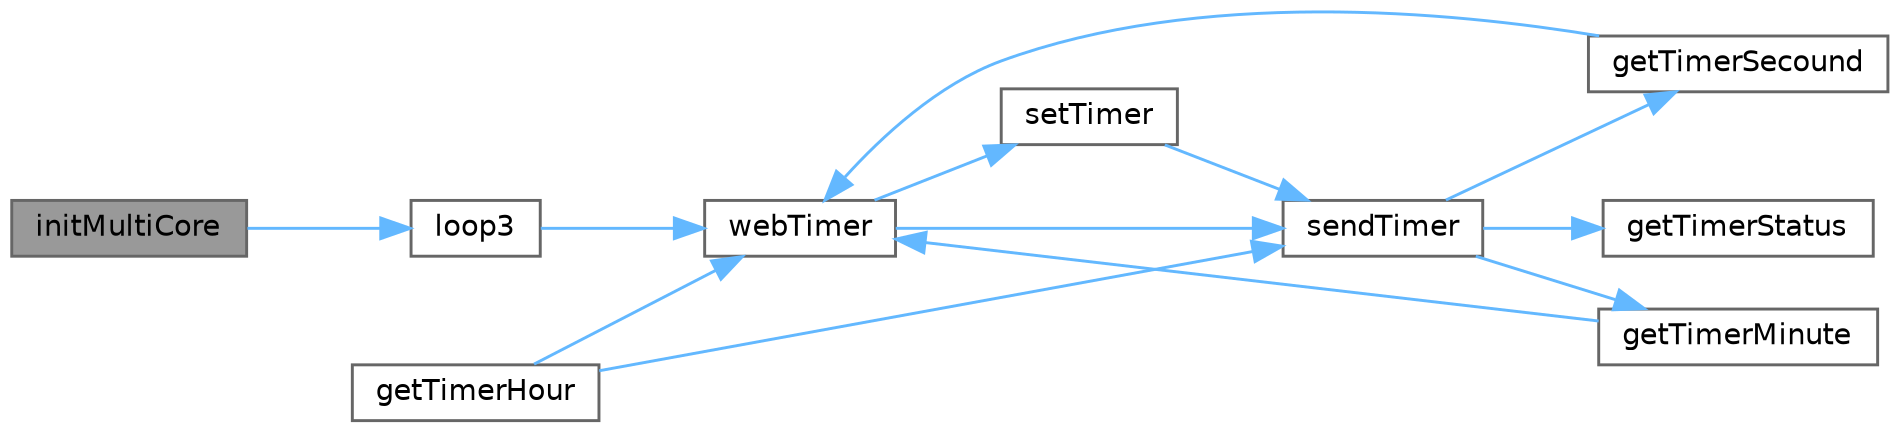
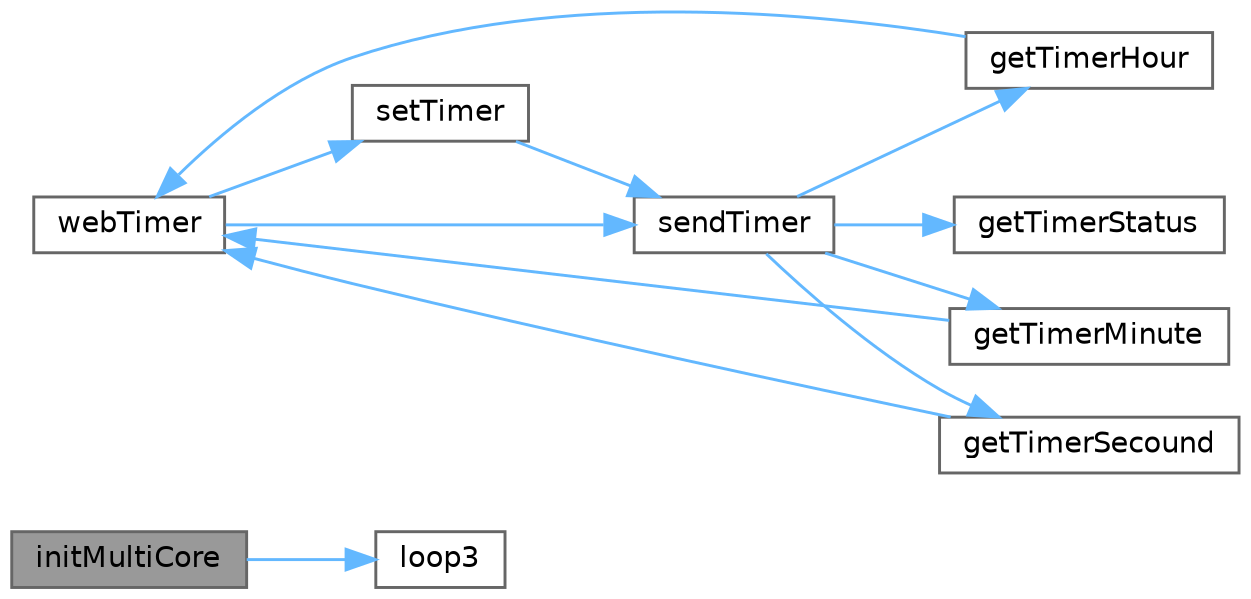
edge "loop3" -> "webTimer": removed
edge "getTimerHour" -> "sendTimer": reversed
